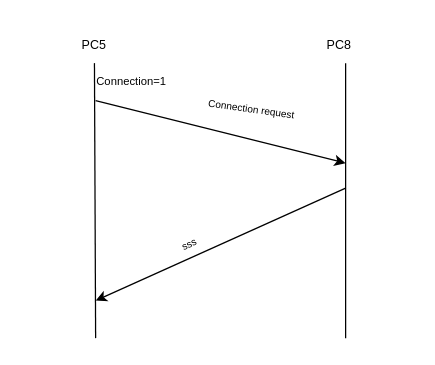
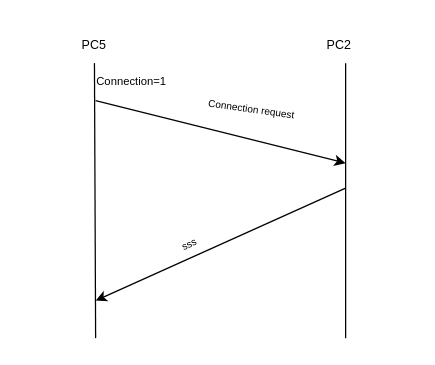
node "PC8": label "PC8" -> "PC2"
